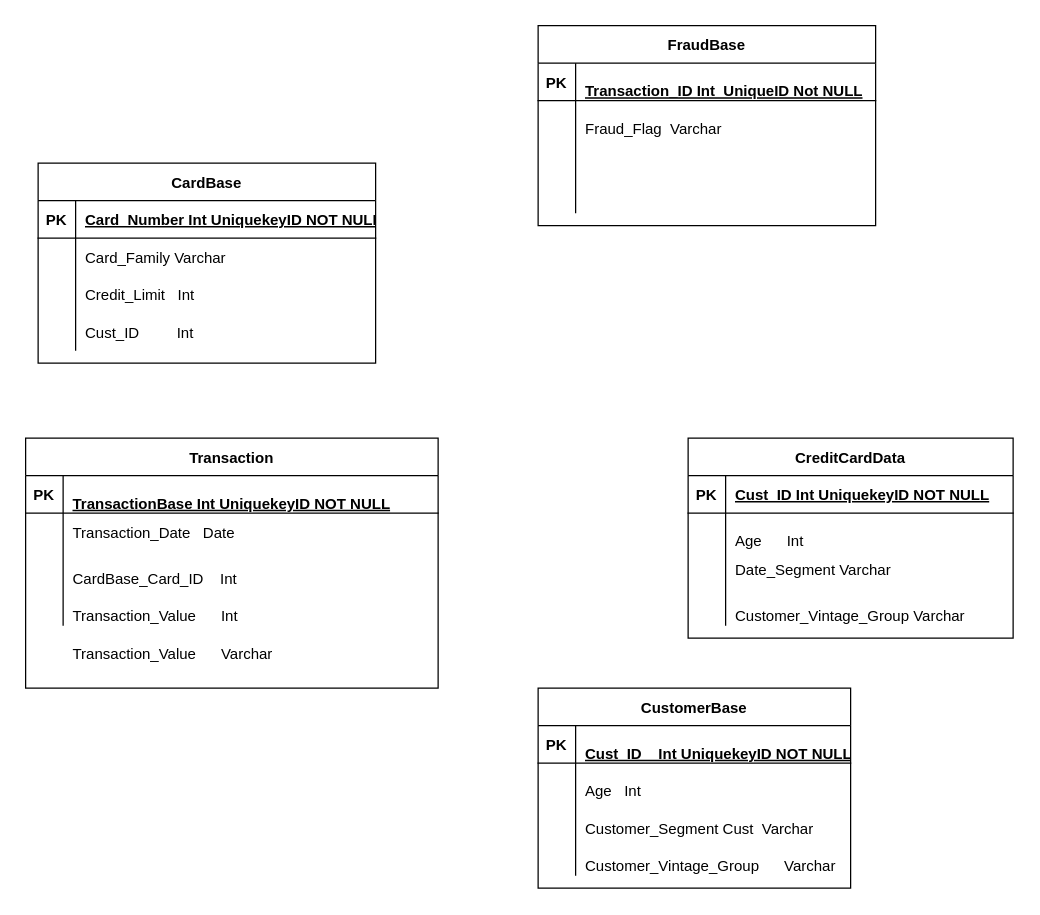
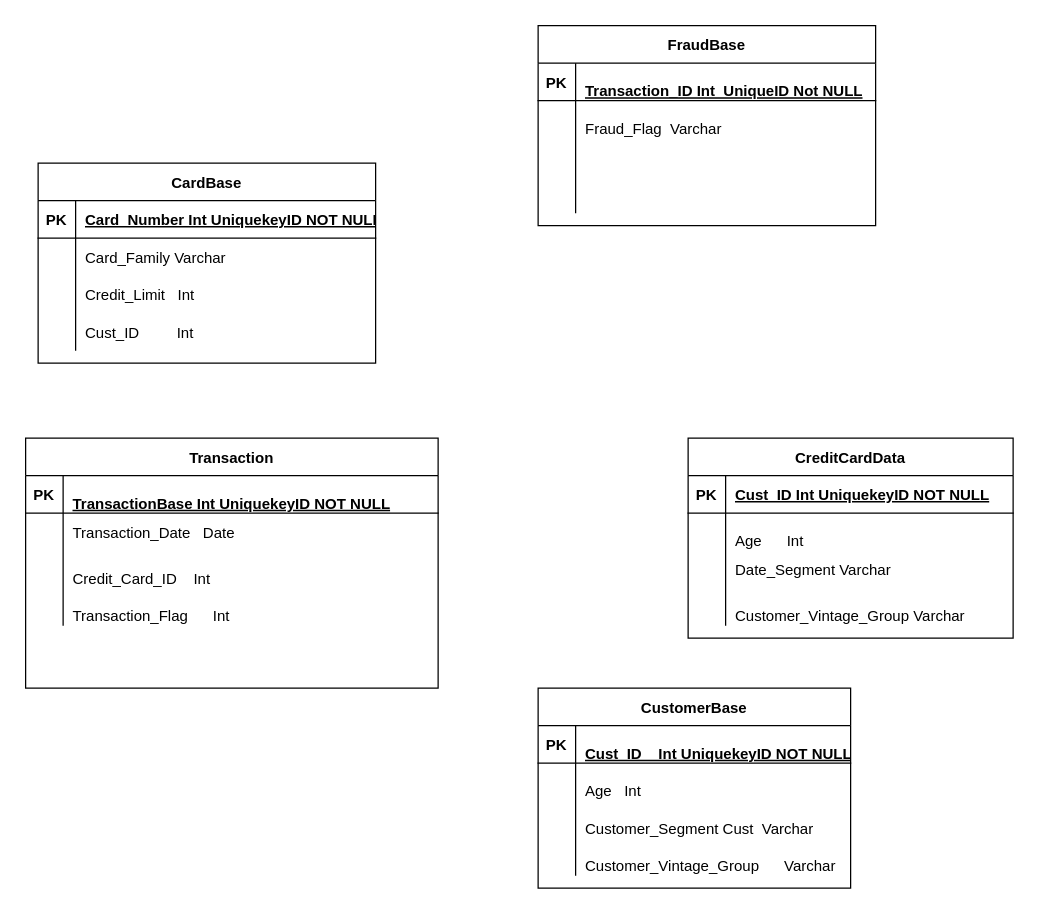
node "CardBase_Card_ID Int": label "CardBase_Card_ID Int" -> "Credit_Card_ID Int"
node "Transaction_Value Int": label "Transaction_Value Int" -> "Transaction_Flag Int"
node "Transaction_Value Varchar": removed
